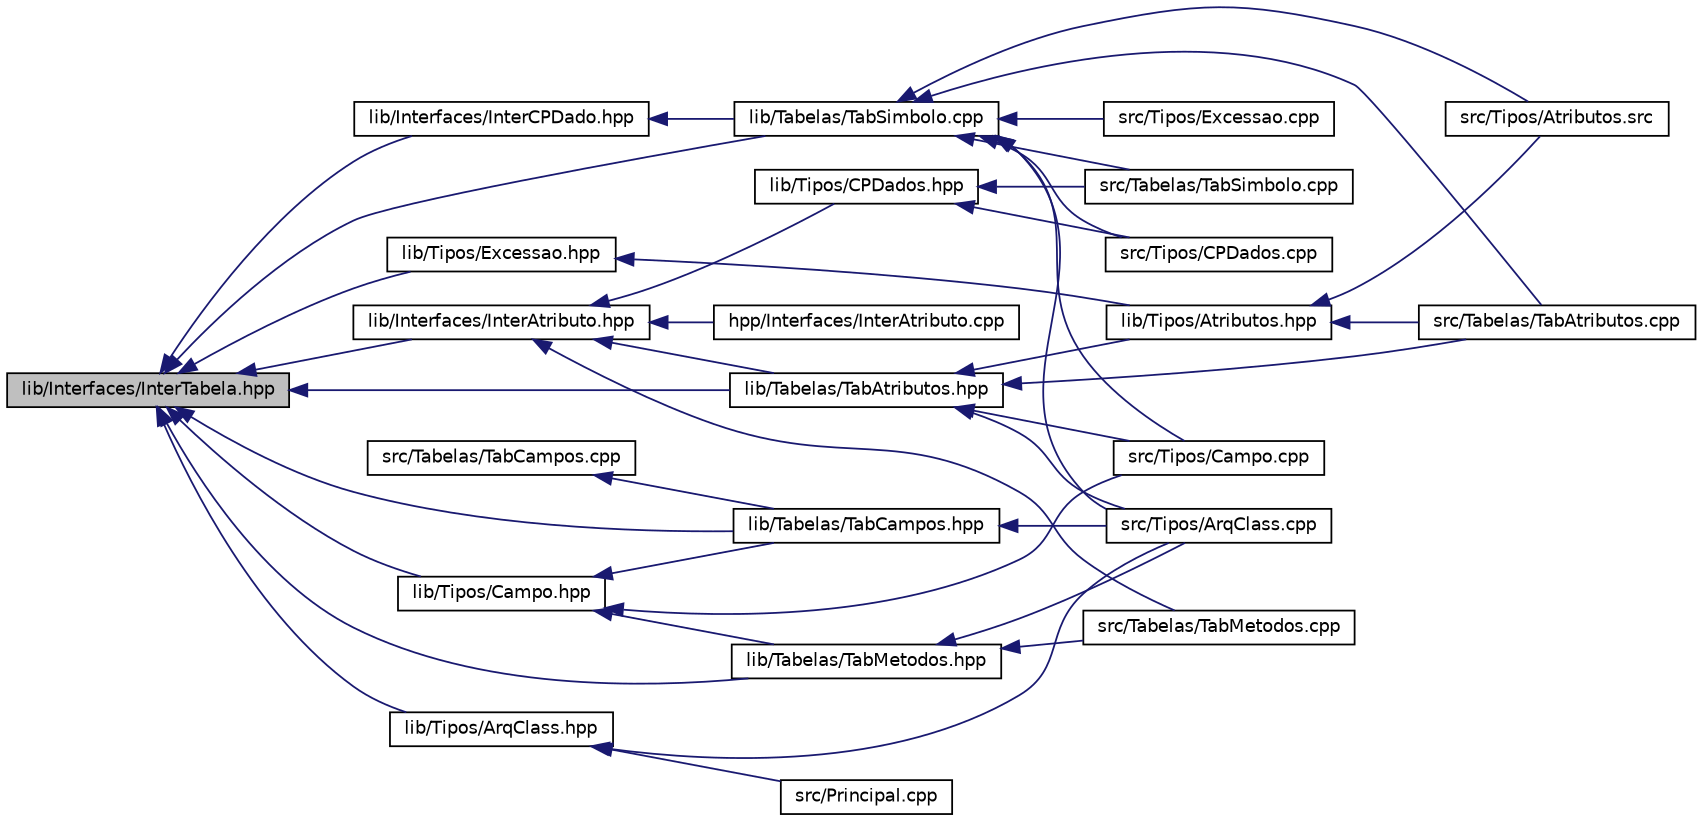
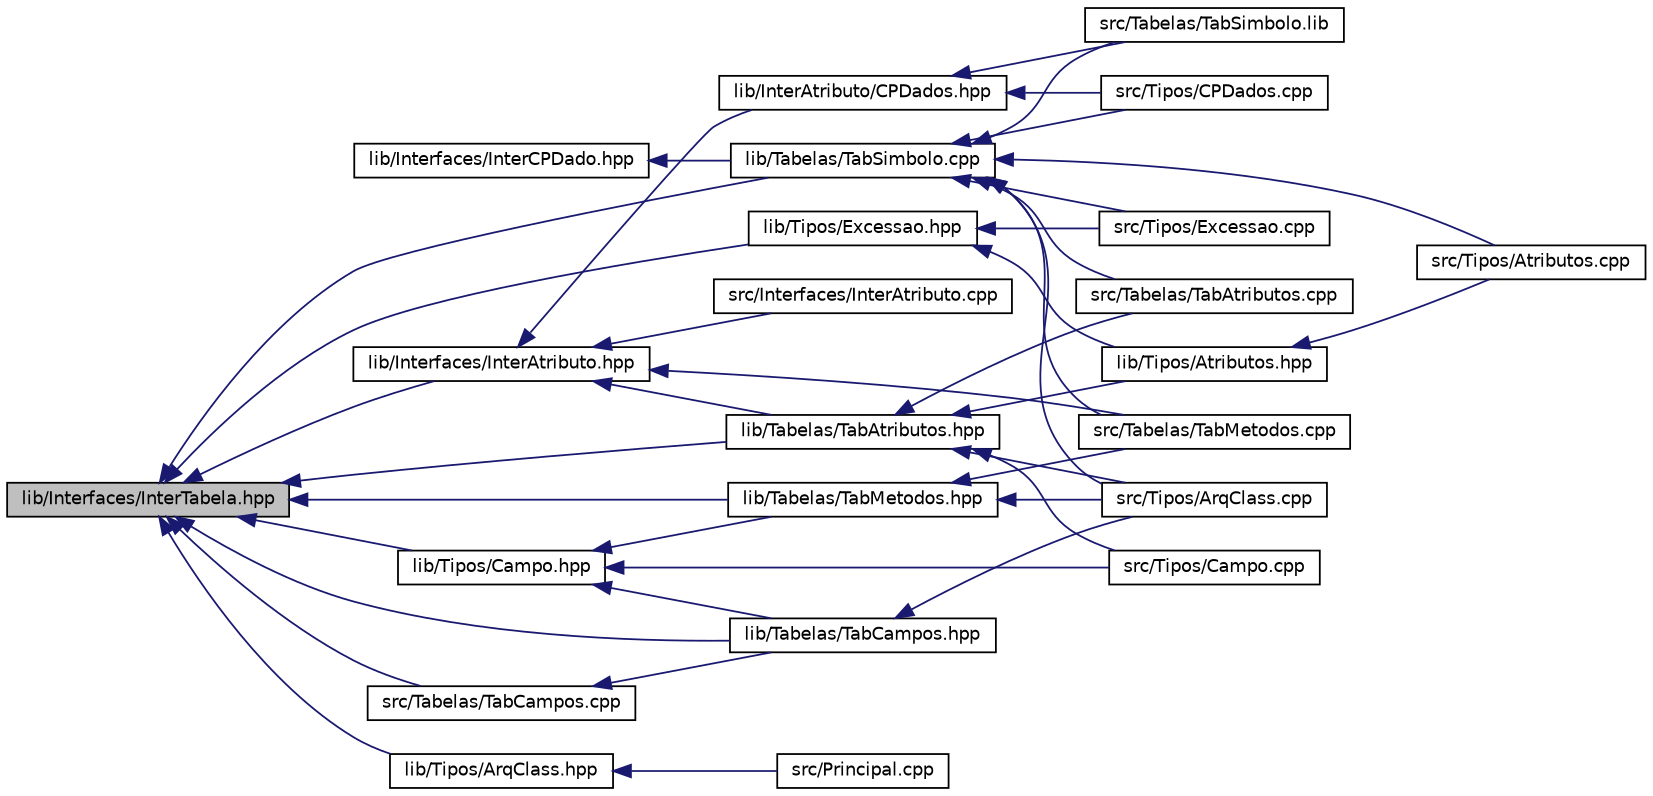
node "src/Tipos/Atributos.src": label "src/Tipos/Atributos.src" -> "src/Tipos/Atributos.cpp"
node "lib/Tipos/CPDados.hpp": label "lib/Tipos/CPDados.hpp" -> "lib/InterAtributo/CPDados.hpp"
node "src/Tabelas/TabSimbolo.cpp": label "src/Tabelas/TabSimbolo.cpp" -> "src/Tabelas/TabSimbolo.lib"
edge "lib/Interfaces/InterCPDado.hpp" -> "lib/Interfaces/InterTabela.hpp": now "src/Tabelas/TabCampos.cpp" -> "lib/Interfaces/InterTabela.hpp"
edge "src/Tipos/Excessao.cpp" -> "lib/Tipos/Excessao.hpp": added
edge "src/Tipos/Campo.cpp" -> "lib/Tabelas/TabSimbolo.cpp": now "src/Tabelas/TabMetodos.cpp" -> "lib/Tabelas/TabSimbolo.cpp"
node "hpp/Interfaces/InterAtributo.cpp": label "hpp/Interfaces/InterAtributo.cpp" -> "src/Interfaces/InterAtributo.cpp"
edge "src/Tabelas/TabAtributos.cpp" -> "lib/Tipos/Atributos.hpp": removed
edge "src/Tipos/ArqClass.cpp" -> "lib/Tipos/ArqClass.hpp": removed
